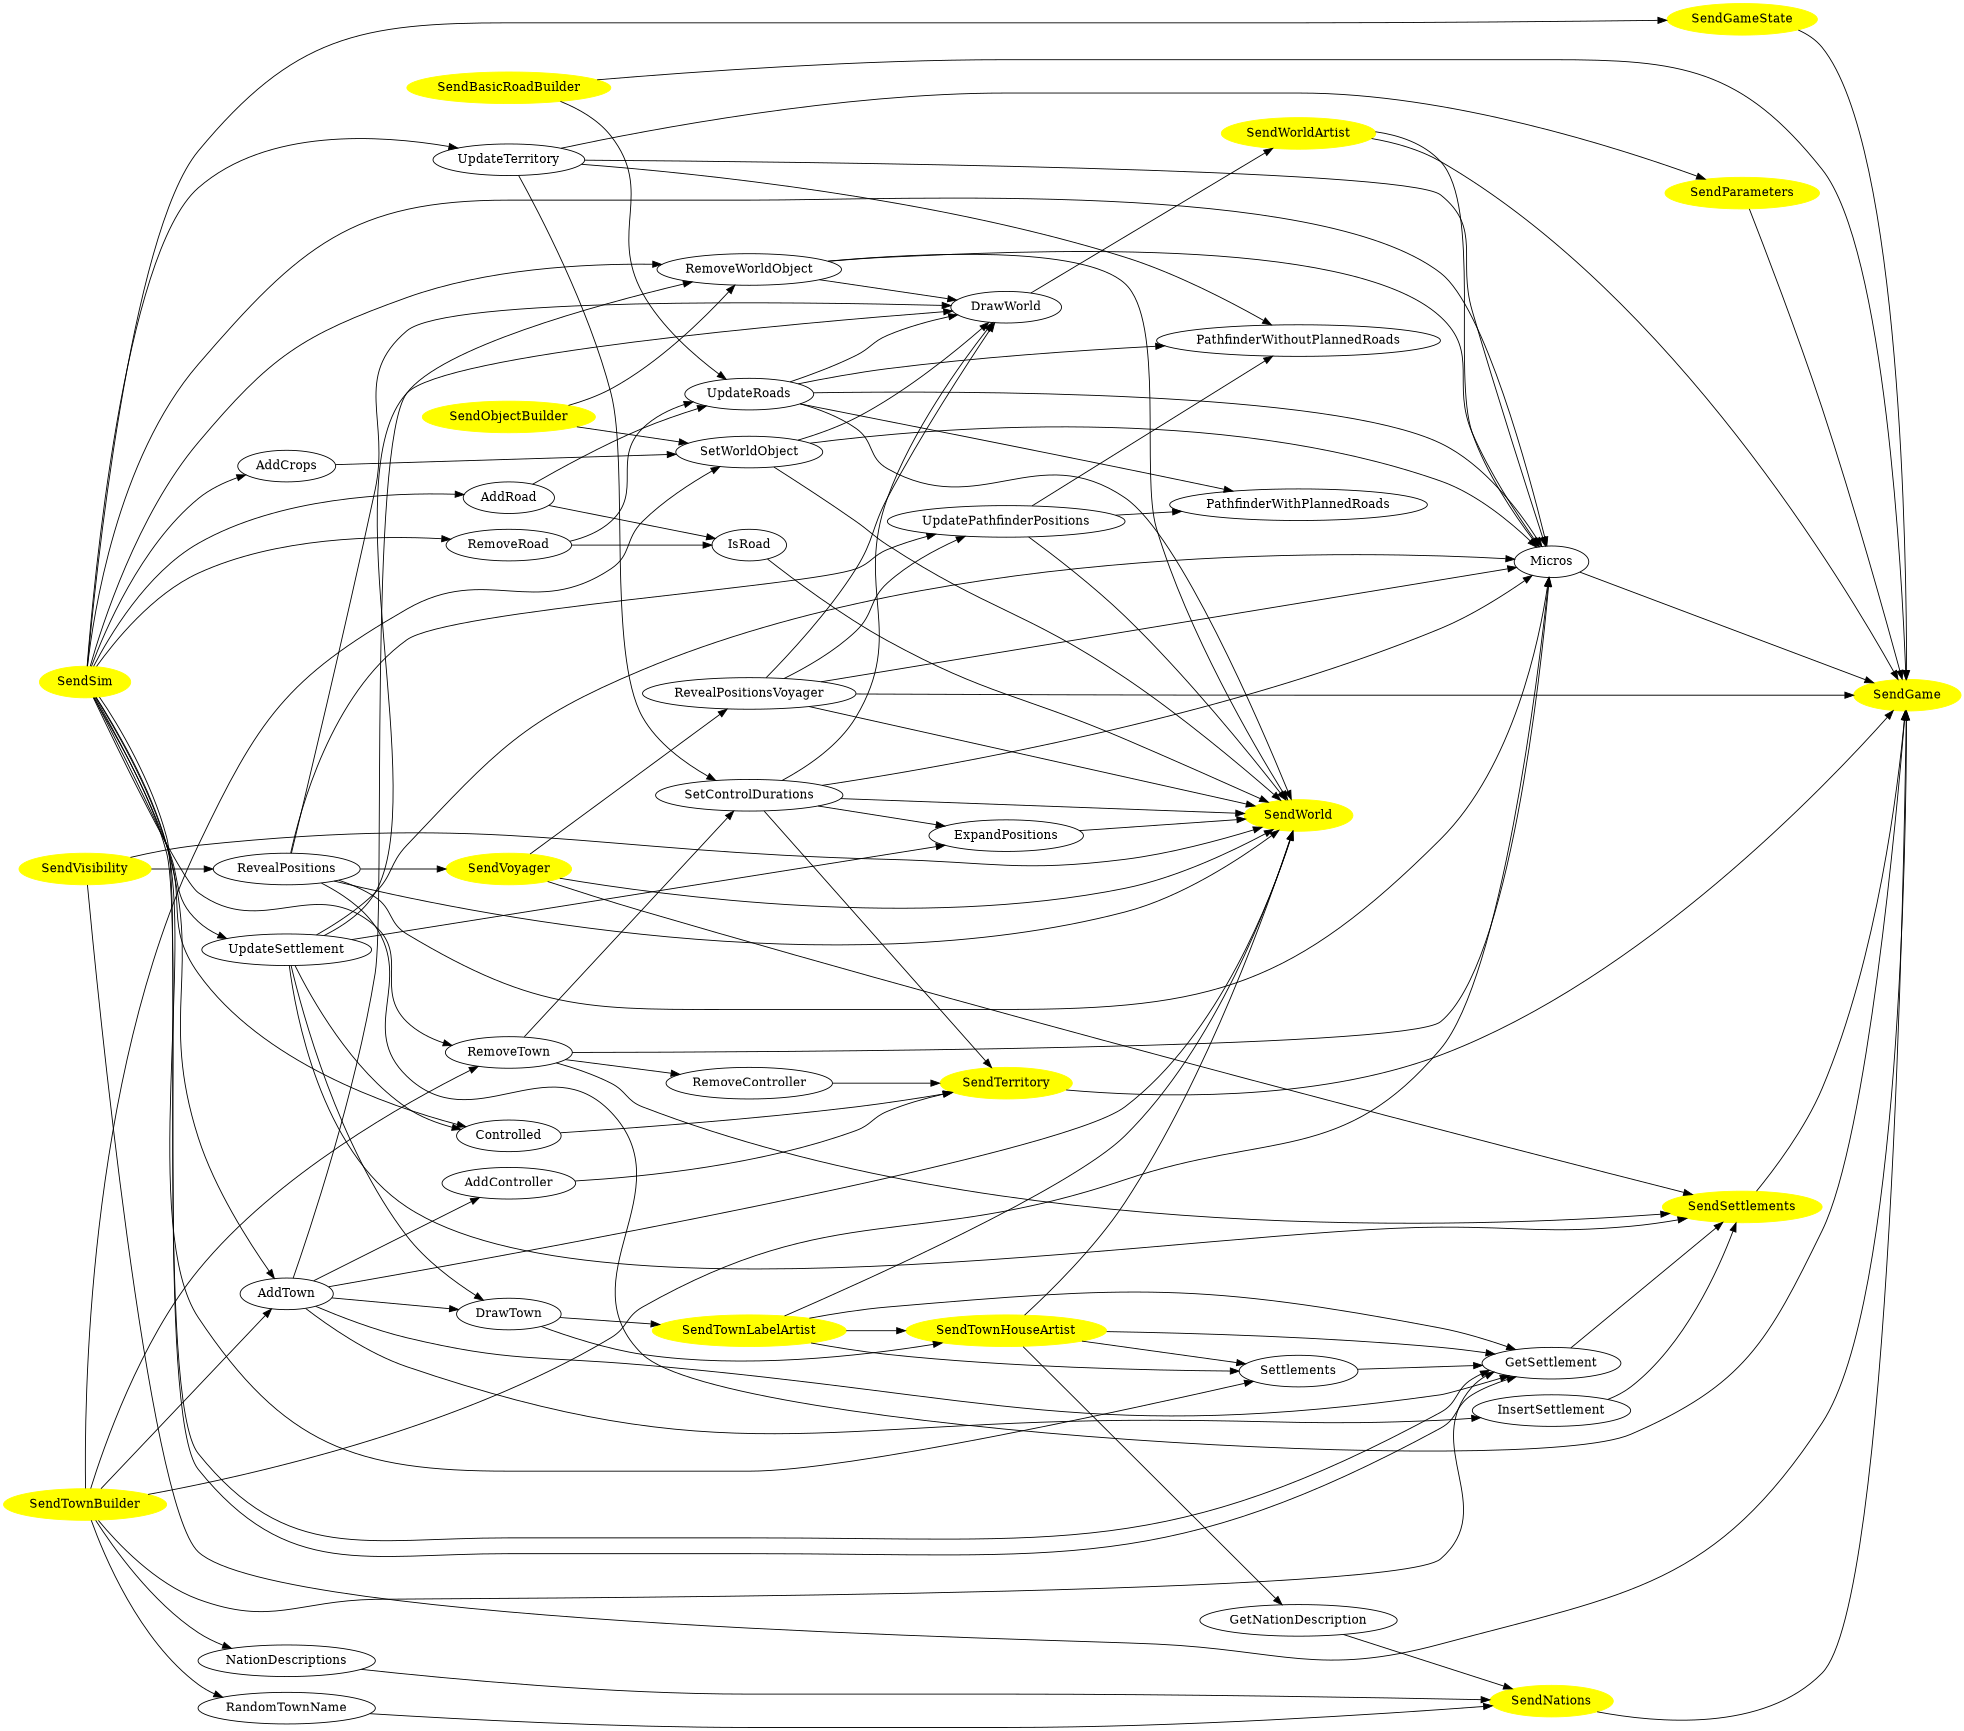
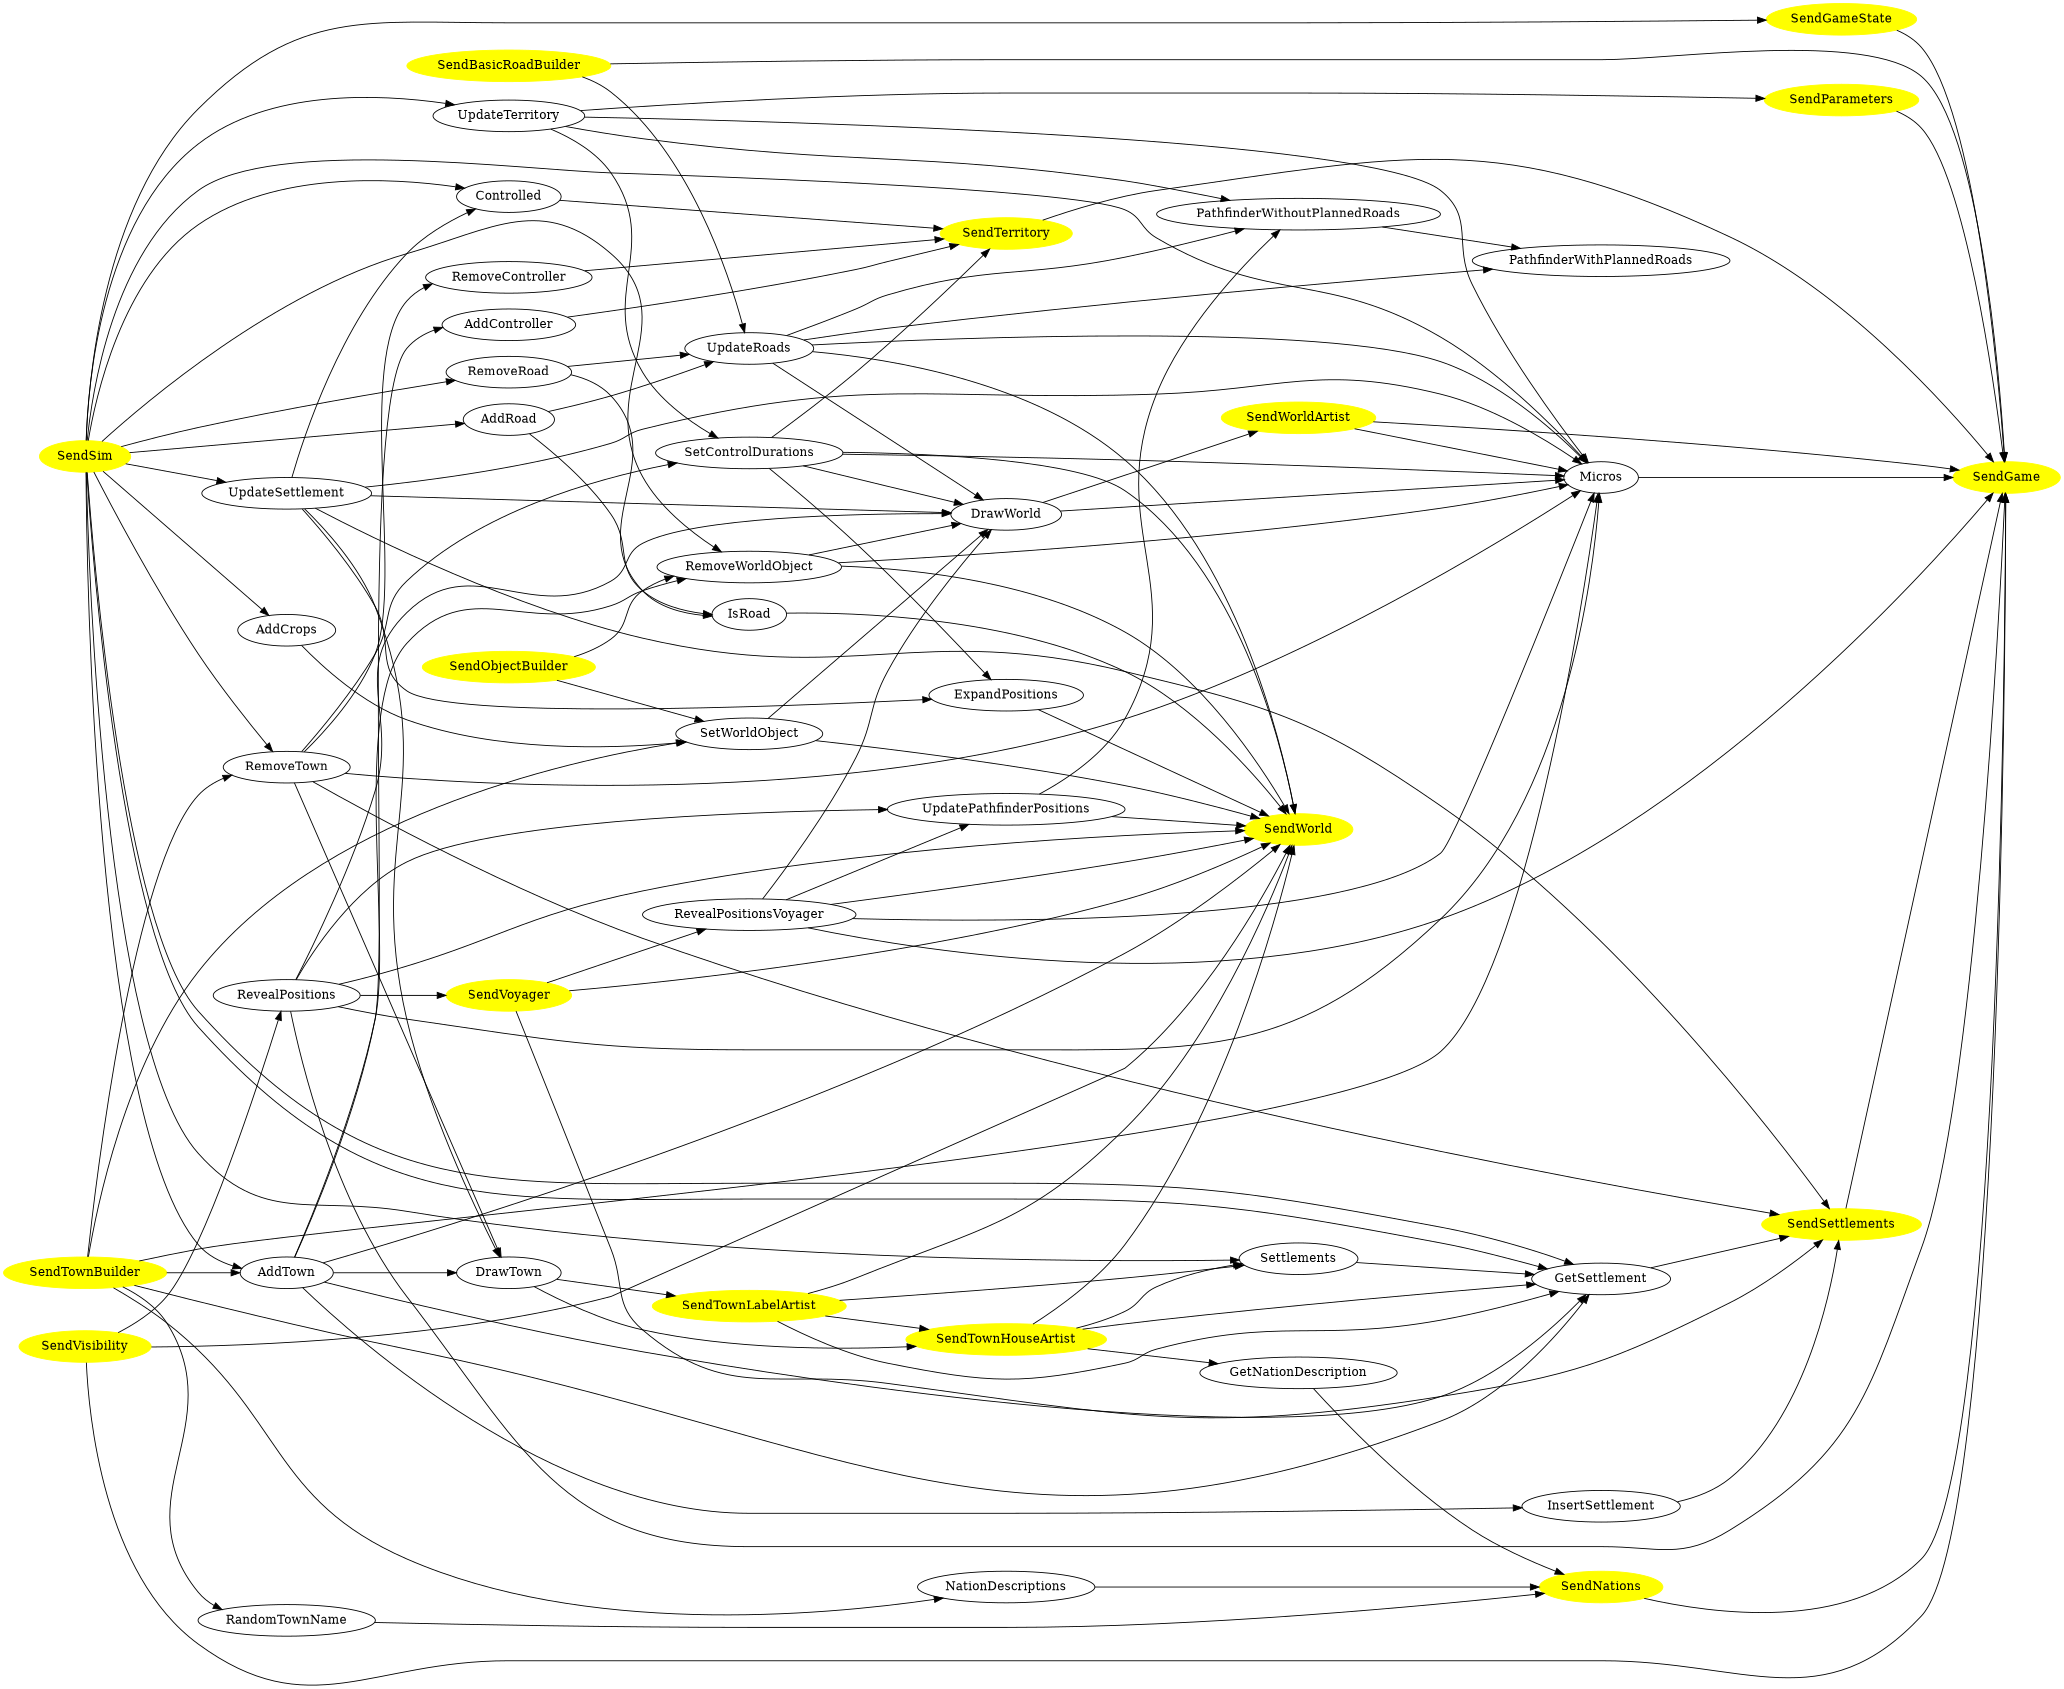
edge "SetWorldObject" -> "Micros": now "DrawWorld" -> "Micros"
edge "UpdatePathfinderPositions" -> "PathfinderWithPlannedRoads": now "PathfinderWithoutPlannedRoads" -> "PathfinderWithPlannedRoads"
edge "RemoveTown" -> "DrawTown": added
